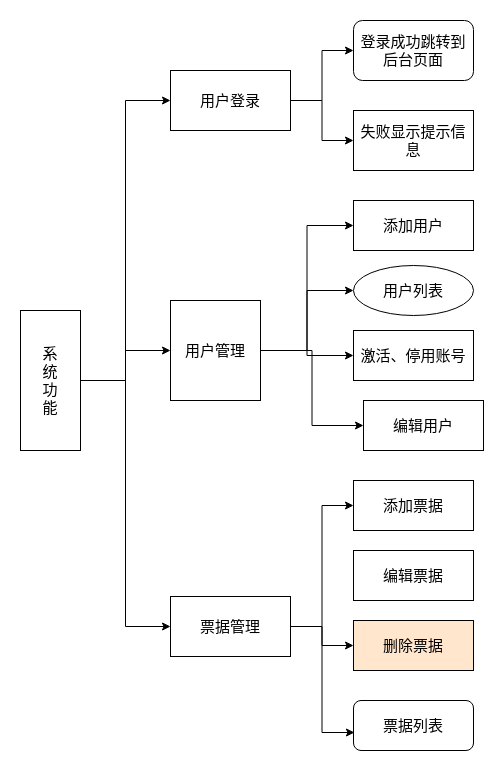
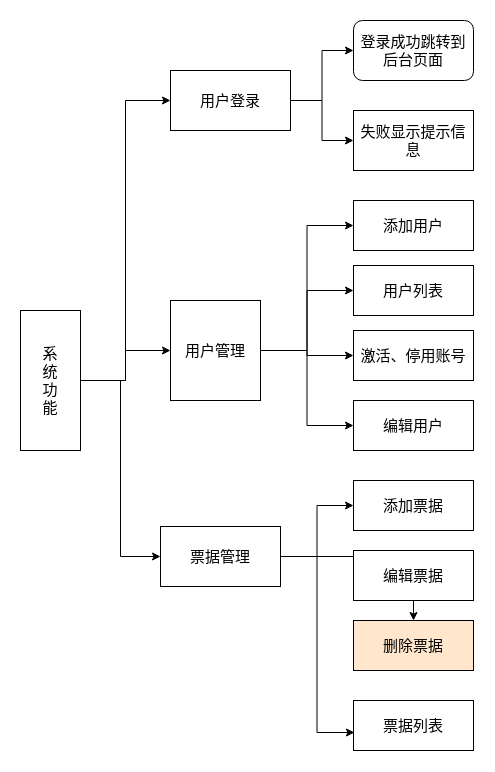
node "用户列表": shape ellipse -> rectangle
node "编辑用户": moved (424, 426) -> (414, 426)
node "票据管理": moved (231, 627) -> (221, 557)
node "票据列表": shape rounded rectangle -> rectangle
